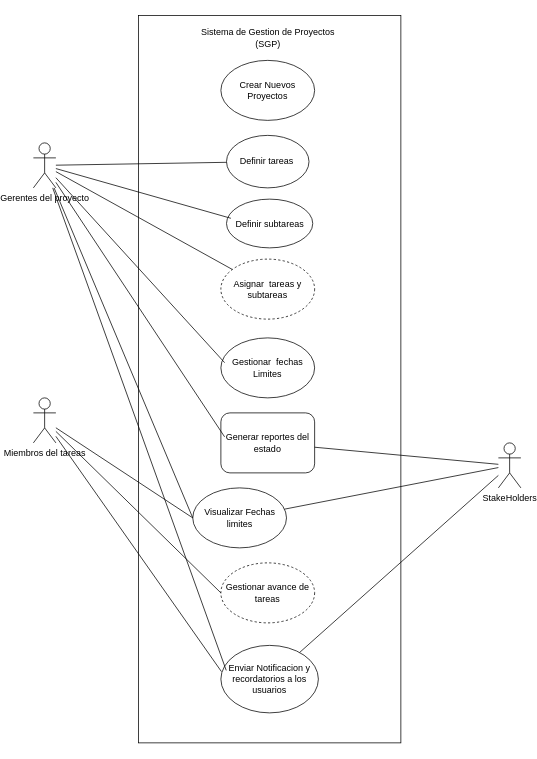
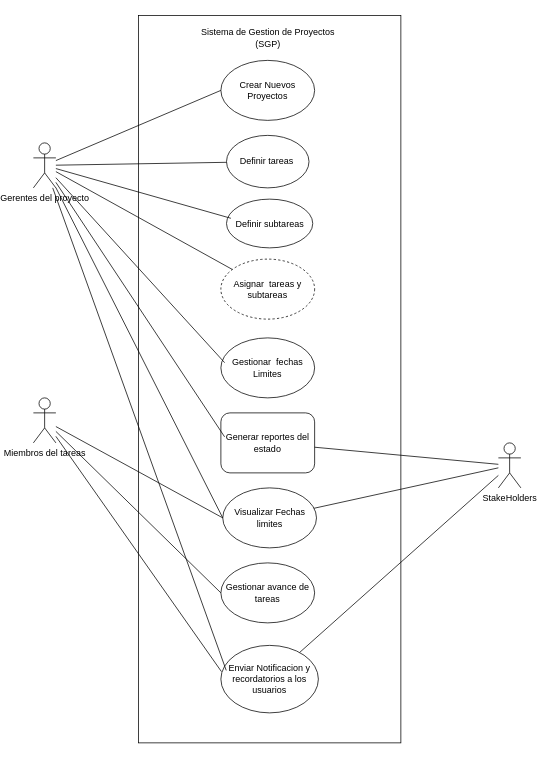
edge "Crear Nuevos Proyectos" -- "Gerentes del proyecto": added
node "Visualizar Fechas limites": moved (240, 518) -> (270, 518)
node "Gestionar avance de tareas": style dashed -> solid
